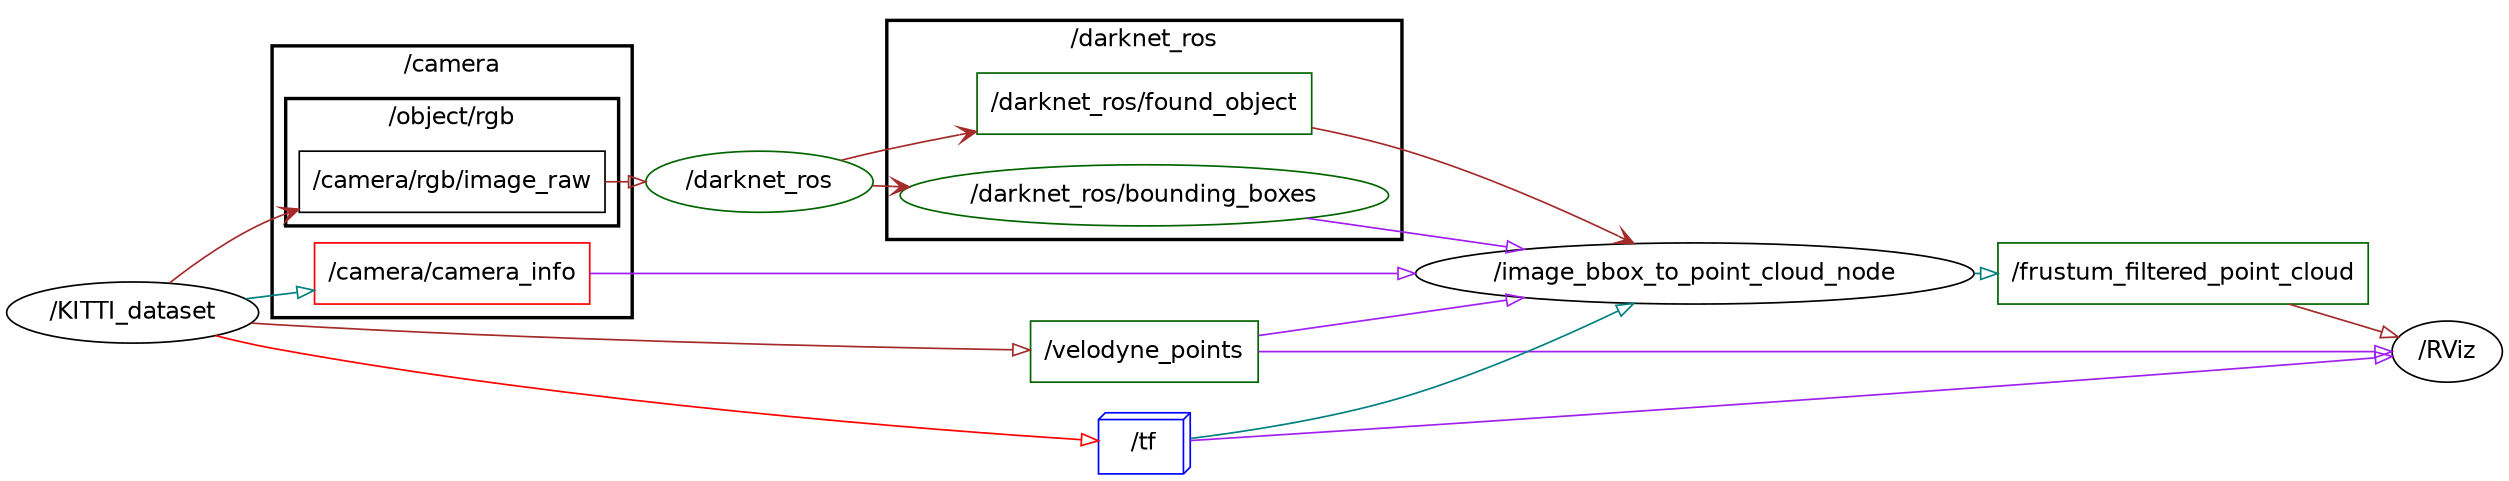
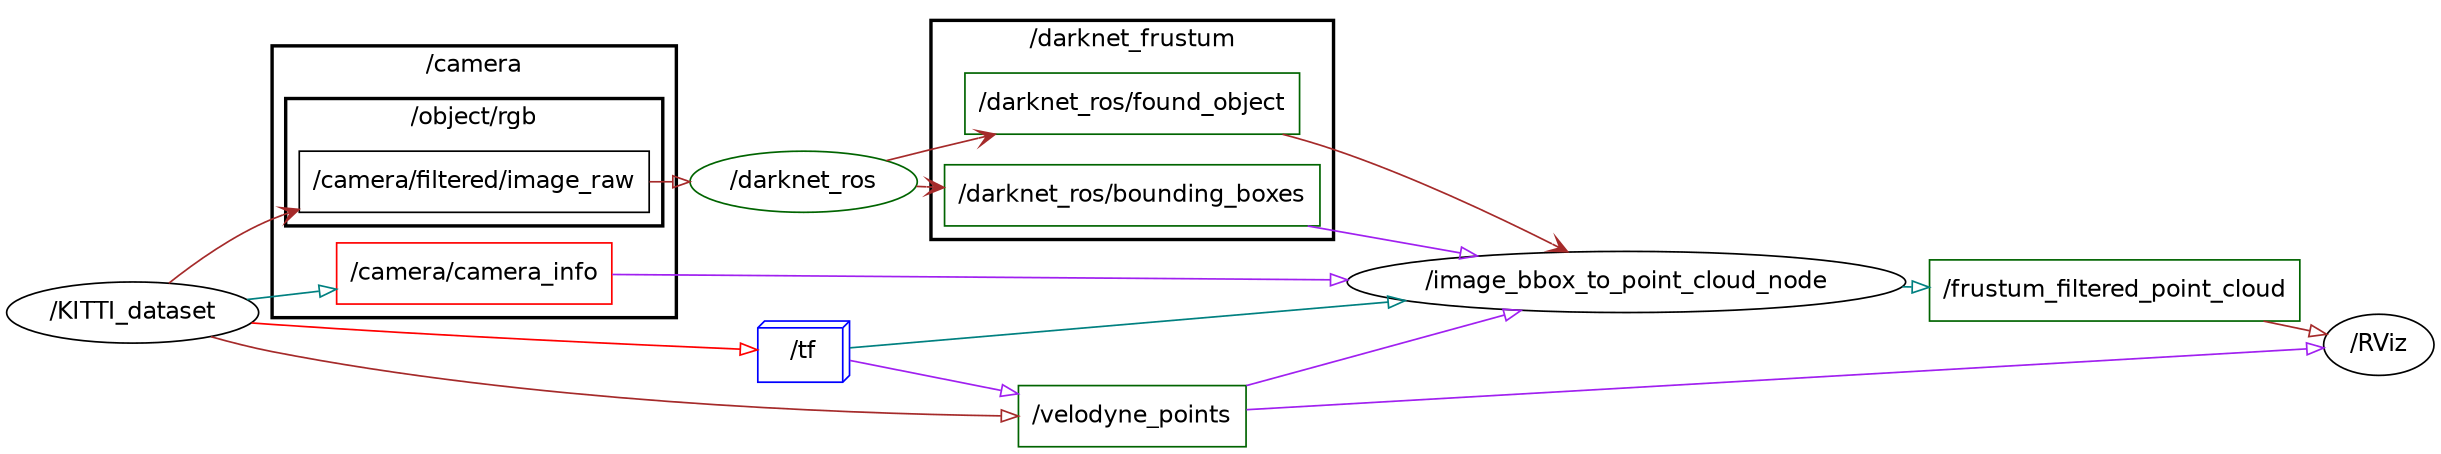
cluster "/darknet_ros": label "/darknet_ros" -> "/darknet_frustum"
node "/camera/rgb/image_raw": label "/camera/rgb/image_raw" -> "/camera/filtered/image_raw"
node "/darknet_ros/bounding_boxes": shape ellipse -> box
edge "/tf" -> "/RViz": now "/tf" -> "/velodyne_points"
